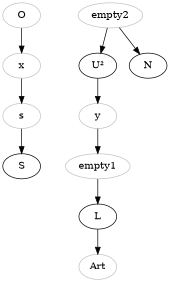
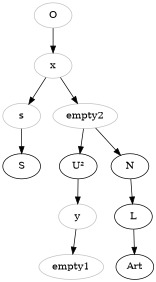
edge "x" -> "empty2": added
edge "empty1" -> "L": now "N" -> "L"
node "Art": color grey -> black
